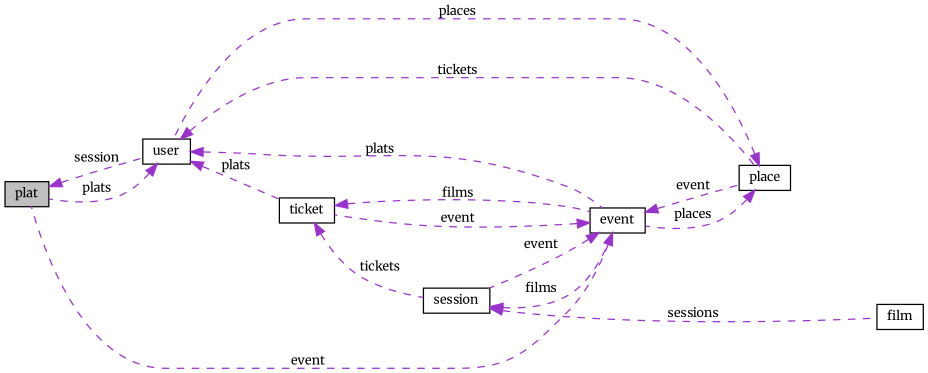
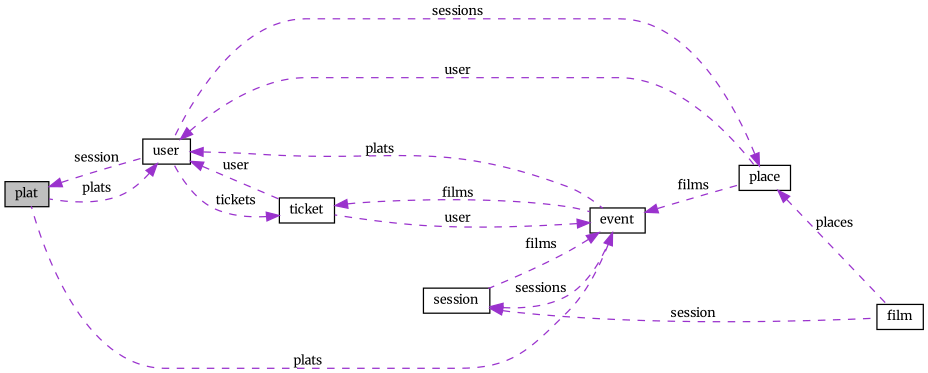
edge "user" -> "place": label " places" -> " sessions"
edge "place" -> "user": label " tickets" -> " user"
edge "ticket" -> "user": label " plats" -> " user"
edge "place" -> "event": label " event" -> " films"
edge "ticket" -> "event": label " event" -> " user"
edge "event" -> "place": now "film" -> "place"
edge "session" -> "event": label " event" -> " films"
edge "session" -> "ticket": now "user" -> "ticket"
edge "event" -> "session": label " films" -> " sessions"
edge "film" -> "session": label " sessions" -> " session"
edge "plat" -> "event": label " event" -> " plats"
